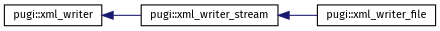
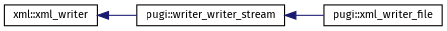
node "pugi::xml_writer": label "pugi::xml_writer" -> "xml::xml_writer"
node "pugi::xml_writer_stream": label "pugi::xml_writer_stream" -> "pugi::writer_writer_stream"
